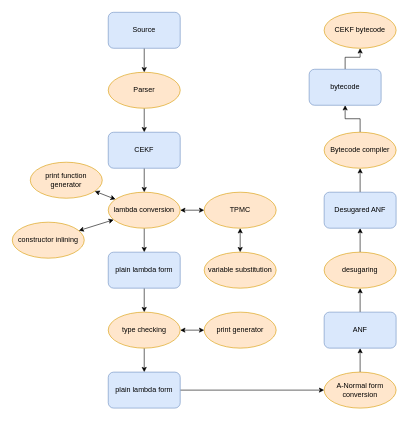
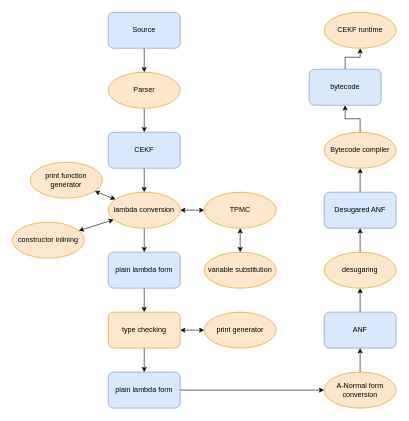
node "CEKF bytecode": label "CEKF bytecode" -> "CEKF runtime"
node "type checking": shape ellipse -> rounded rectangle
